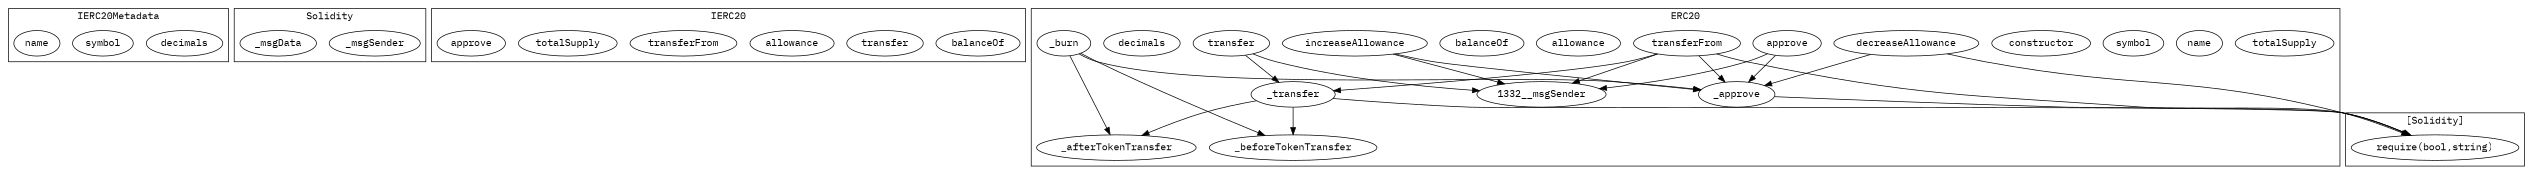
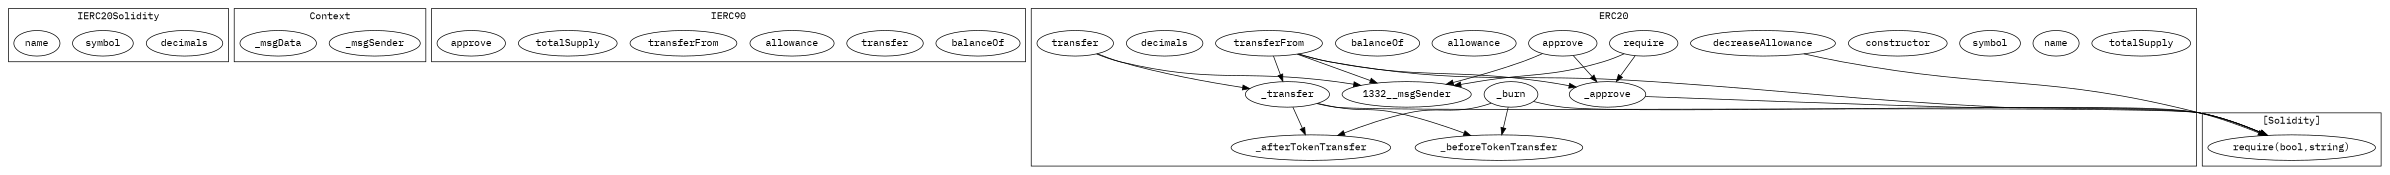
cluster "IERC20Metadata": label "IERC20Metadata" -> "IERC20Solidity"
cluster "Solidity": label "Solidity" -> "Context"
cluster "IERC20": label "IERC20" -> "IERC90"
node "increaseAllowance": label "increaseAllowance" -> "require"
edge "decreaseAllowance" -> "_approve": removed
edge "_burn" -> "_approve": now "_burn" -> "require(bool,string)"
